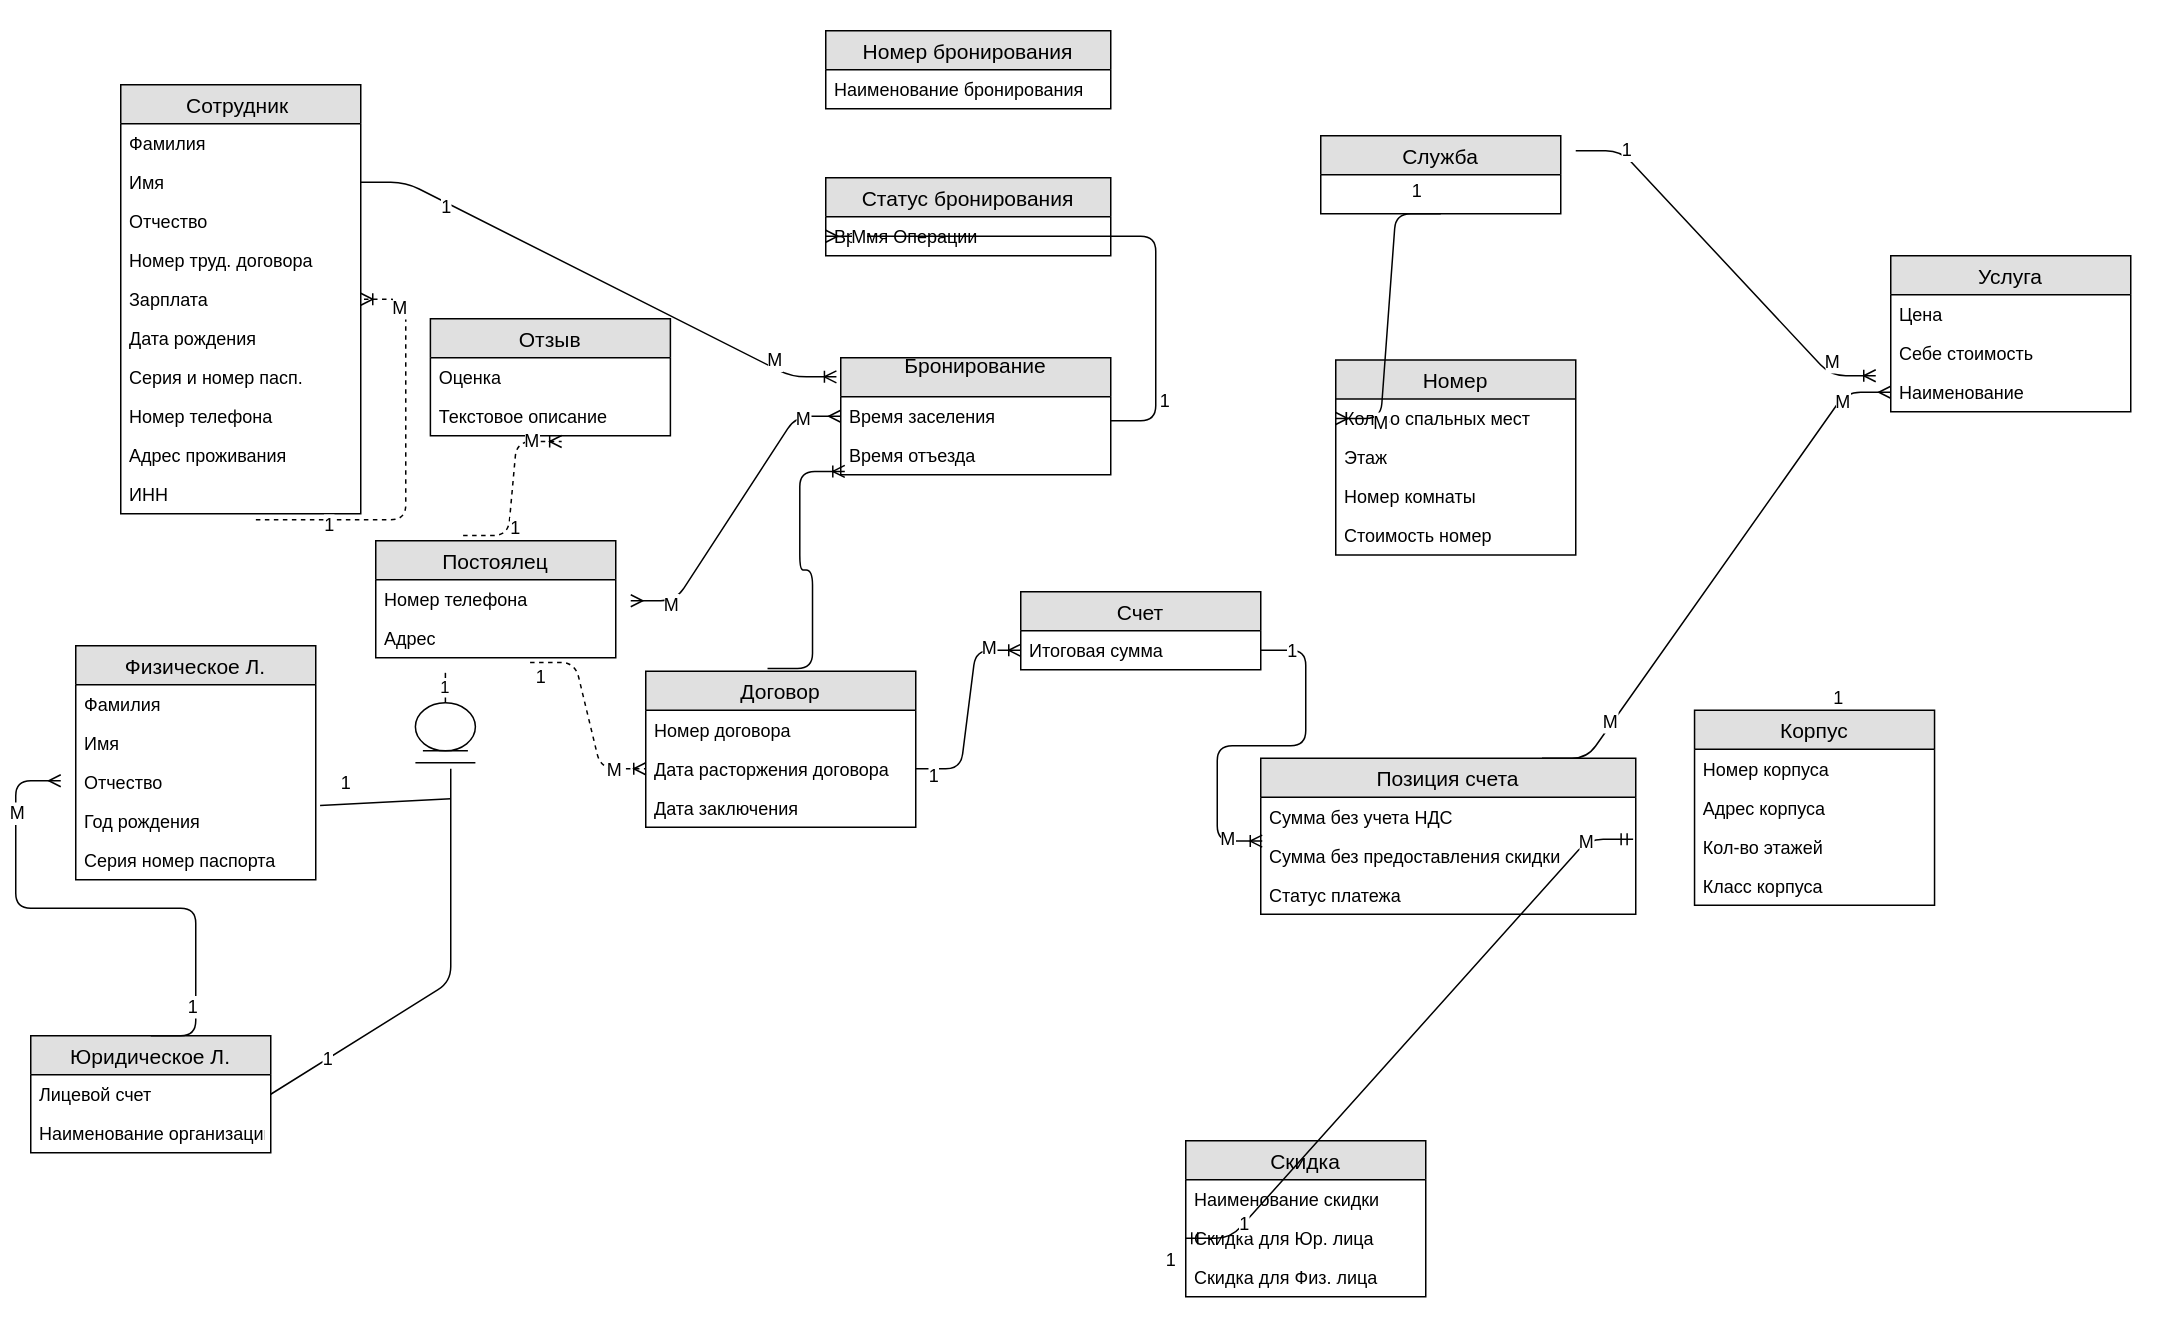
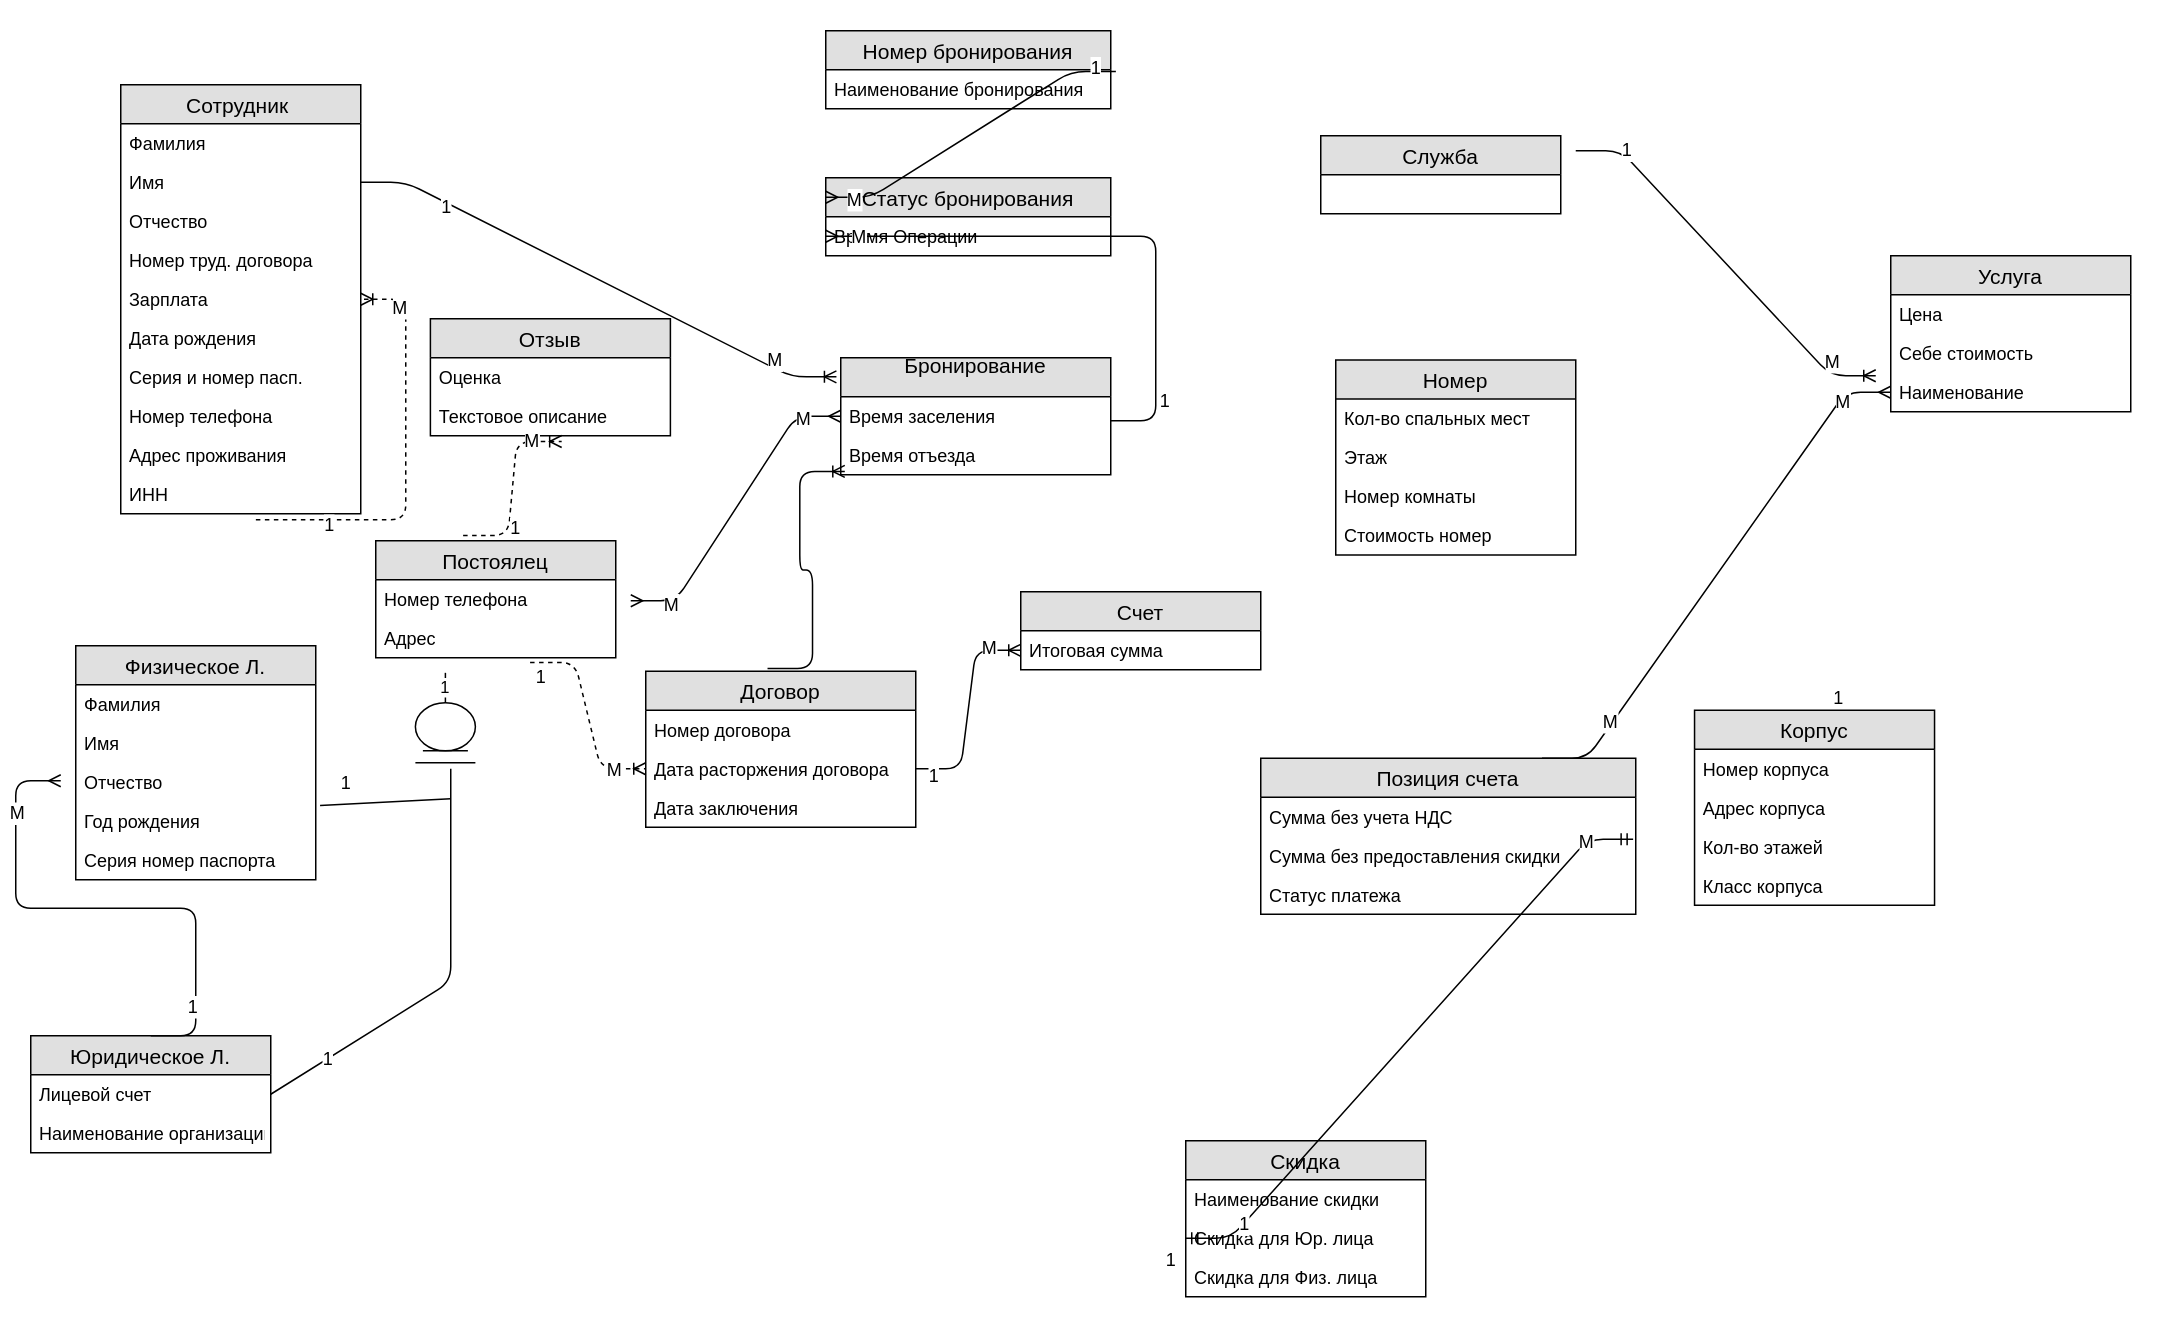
edge "Наименование бронирования" -> "Статус бронирования": added, labels "1", "M"
edge "Служба" -> "Кол-во спальных мест": removed, labels "1", "М"
edge "Итоговая сумма" -> "Сумма без предоставления скидки": removed, labels "1", "М"
